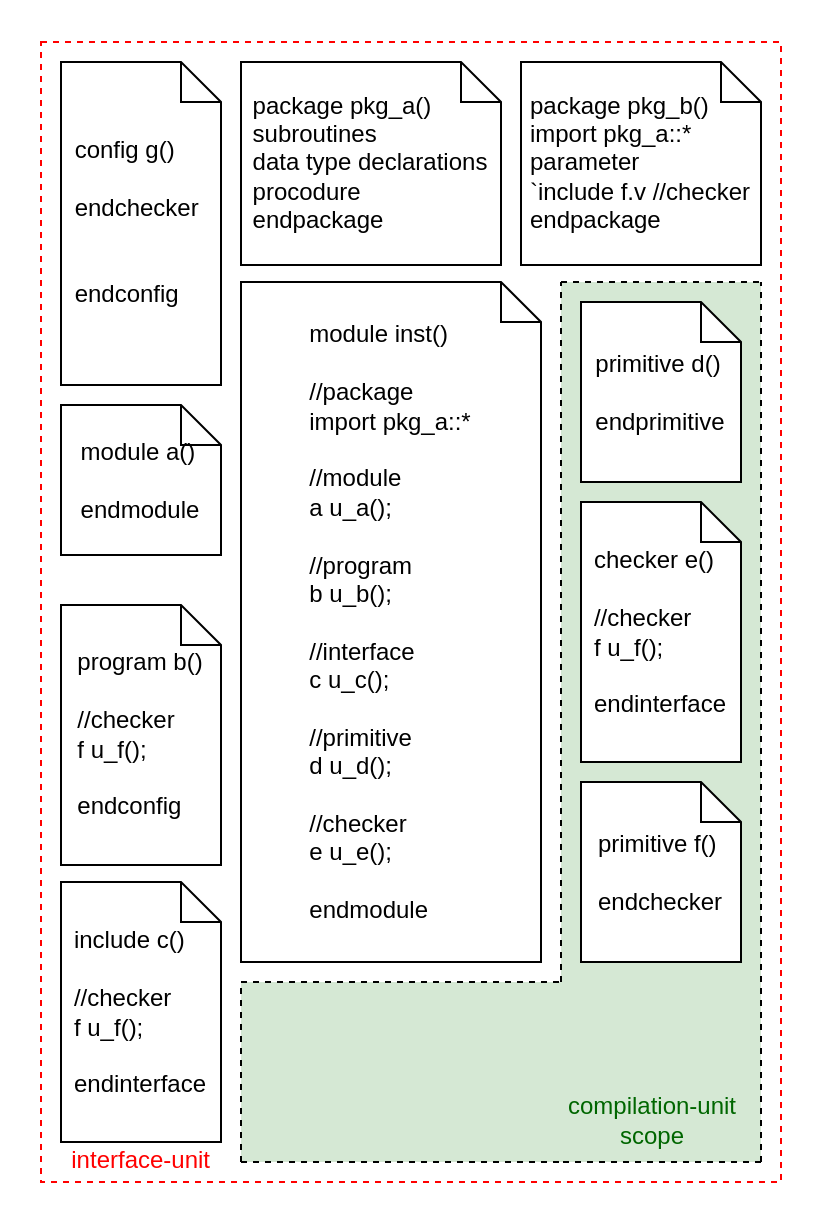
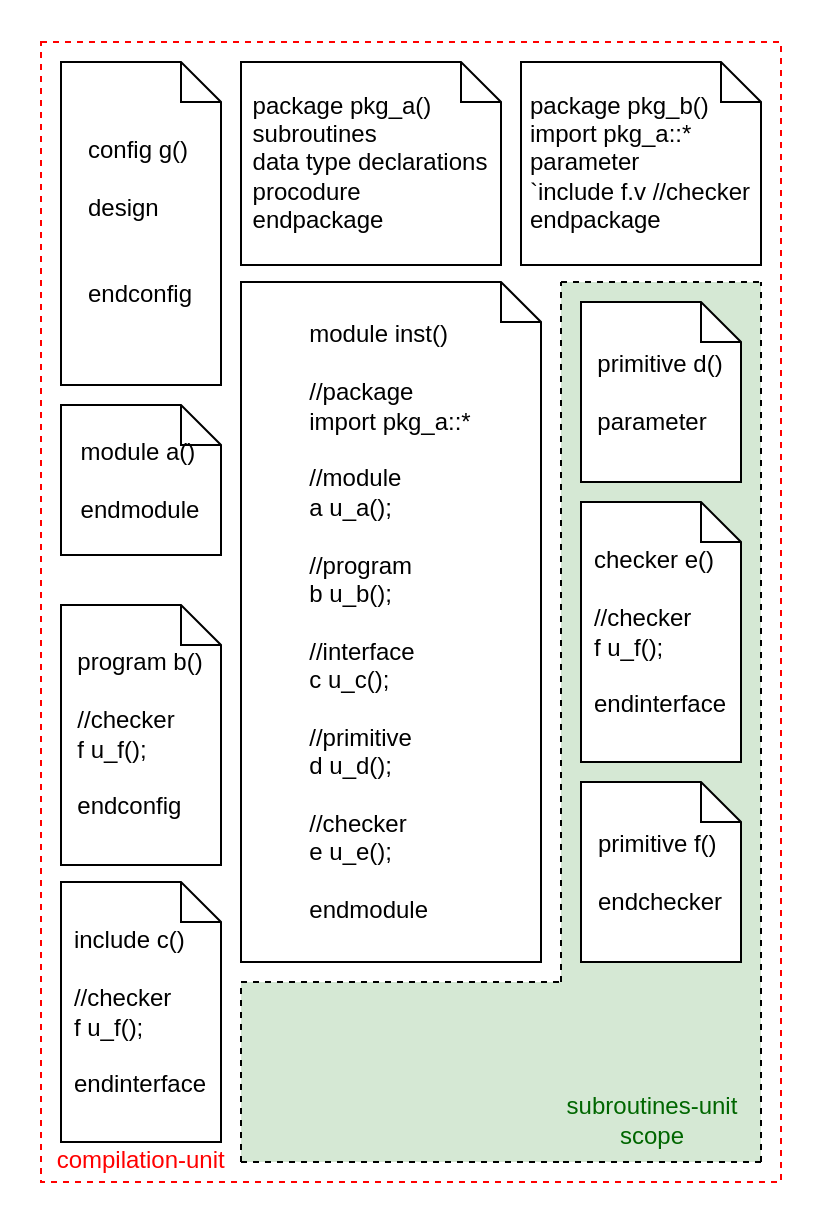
node "config g() endchecker endconfig": label "config g() endchecker endconfig" -> "config g() design endconfig"
node "primitive d() endprimitive": label "primitive d() endprimitive" -> "primitive d() parameter"
node "compilation-unit scope": label "compilation-unit scope" -> "subroutines-unit scope"
node "interface-unit": label "interface-unit" -> "compilation-unit"
